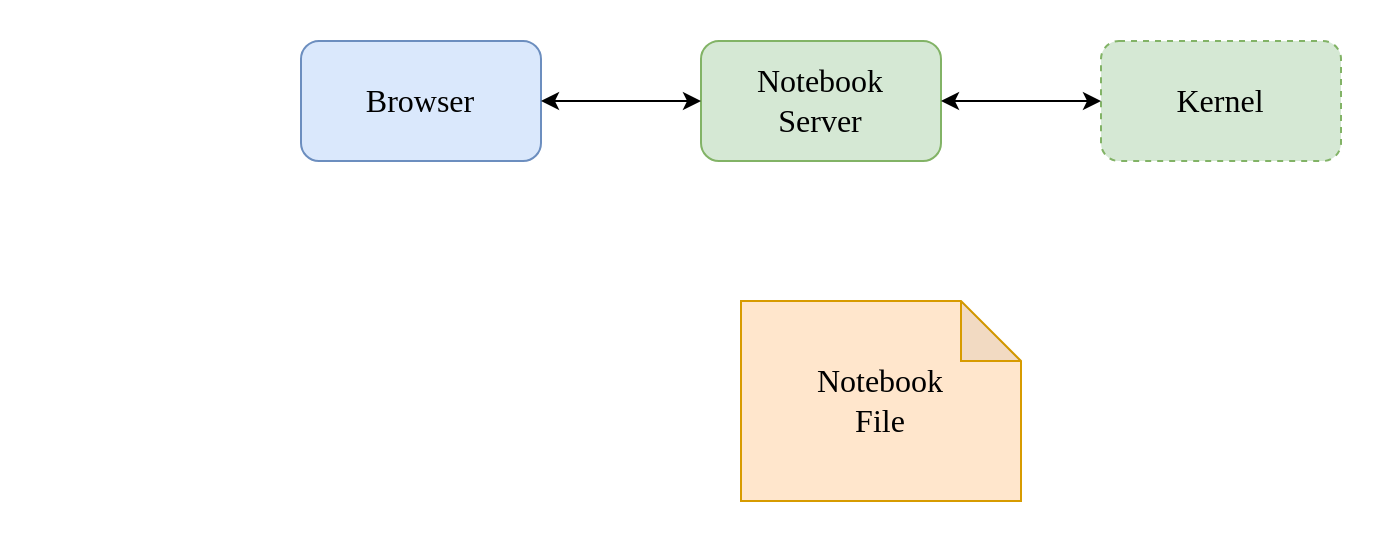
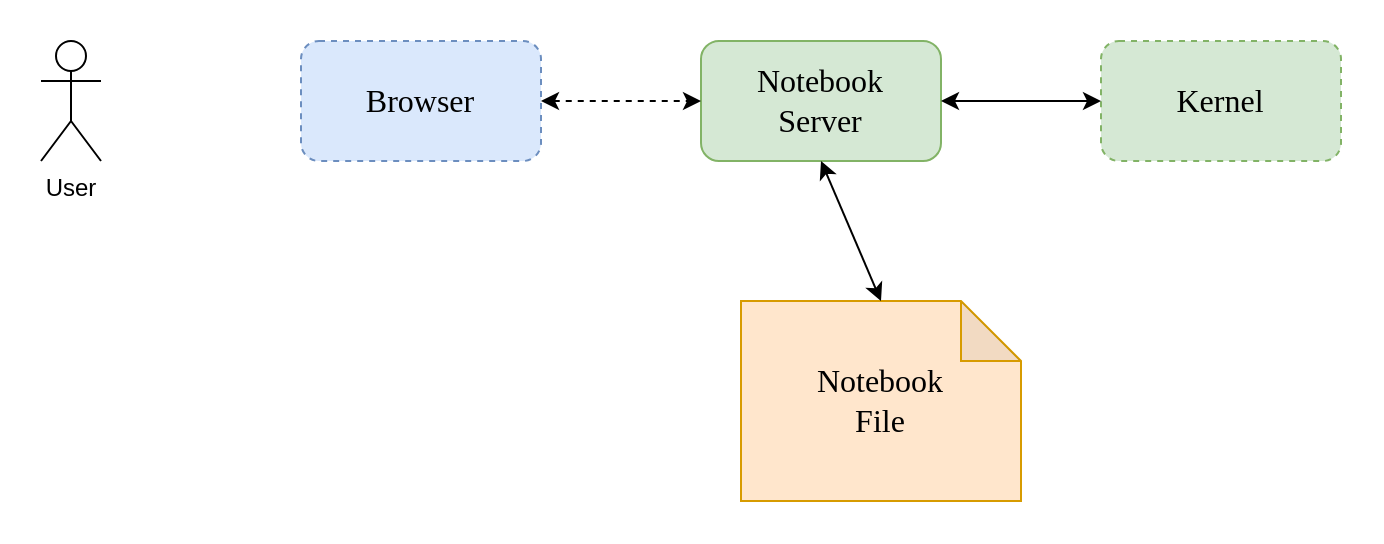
node "User": added
node "Browser": style solid -> dashed
edge "Browser" -- "Notebook Server": style solid -> dashed
edge "Notebook Server" -- "Notebook File": added
